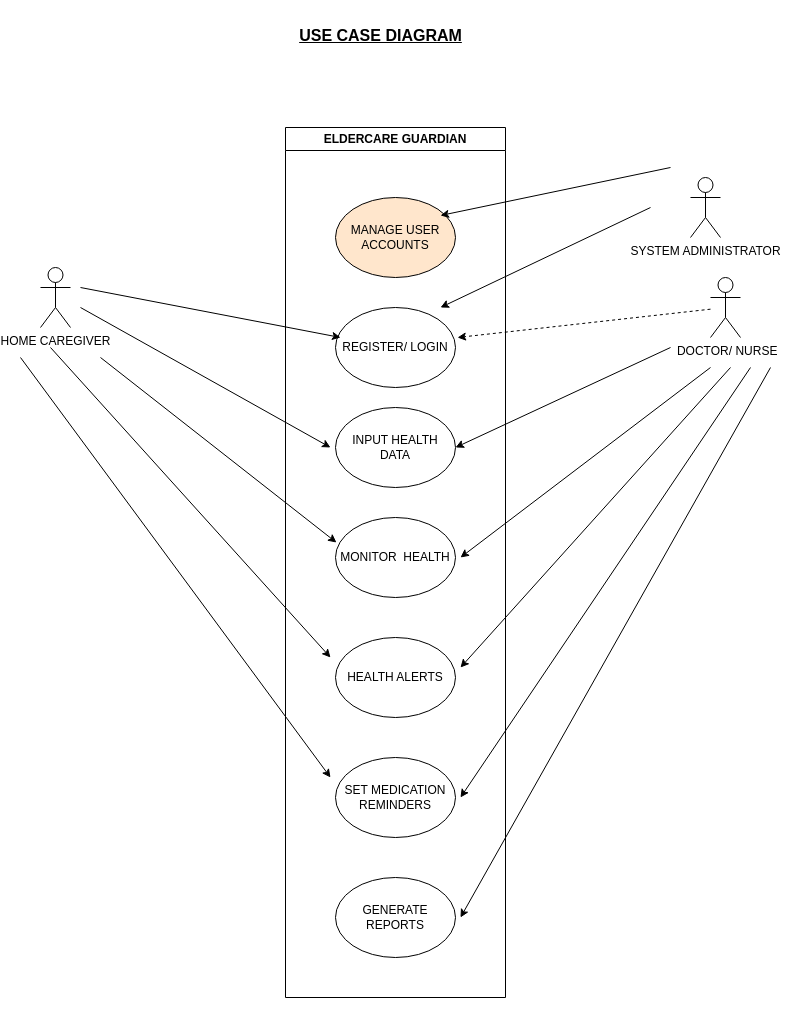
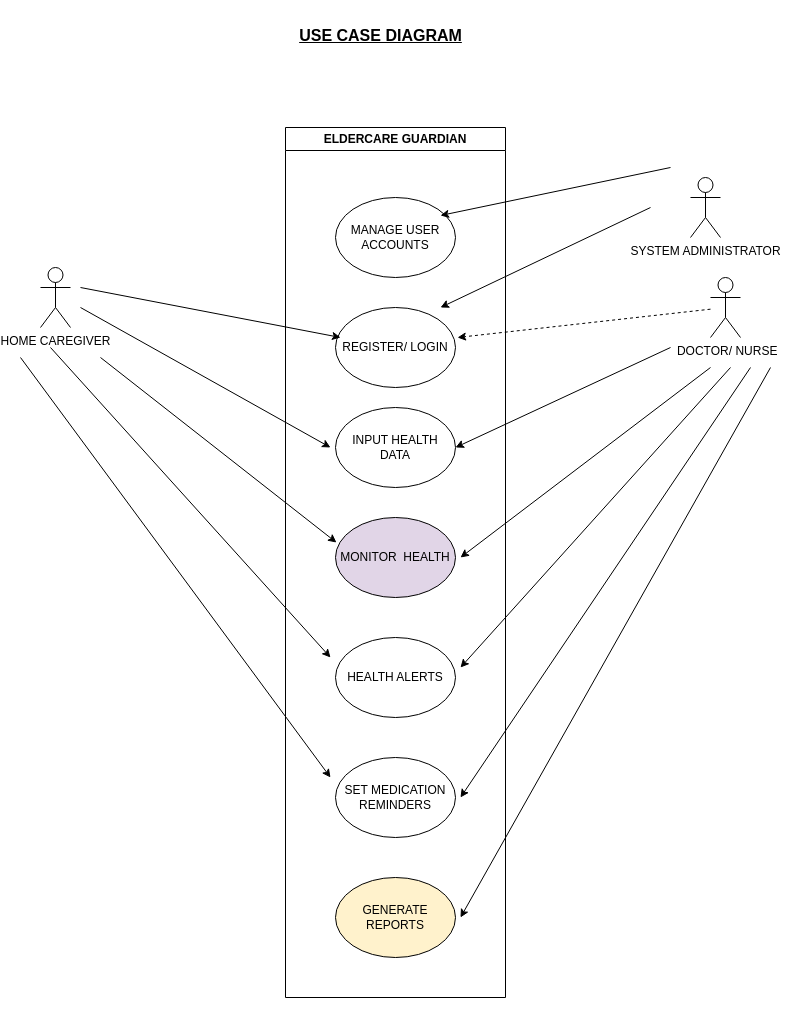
node "MANAGE USER ACCOUNTS": fillcolor #ffe6cc -> #ffffff
node "MONITOR HEALTH": fillcolor #ffffff -> #e1d5e7
node "GENERATE REPORTS": fillcolor #ffffff -> #fff2cc
